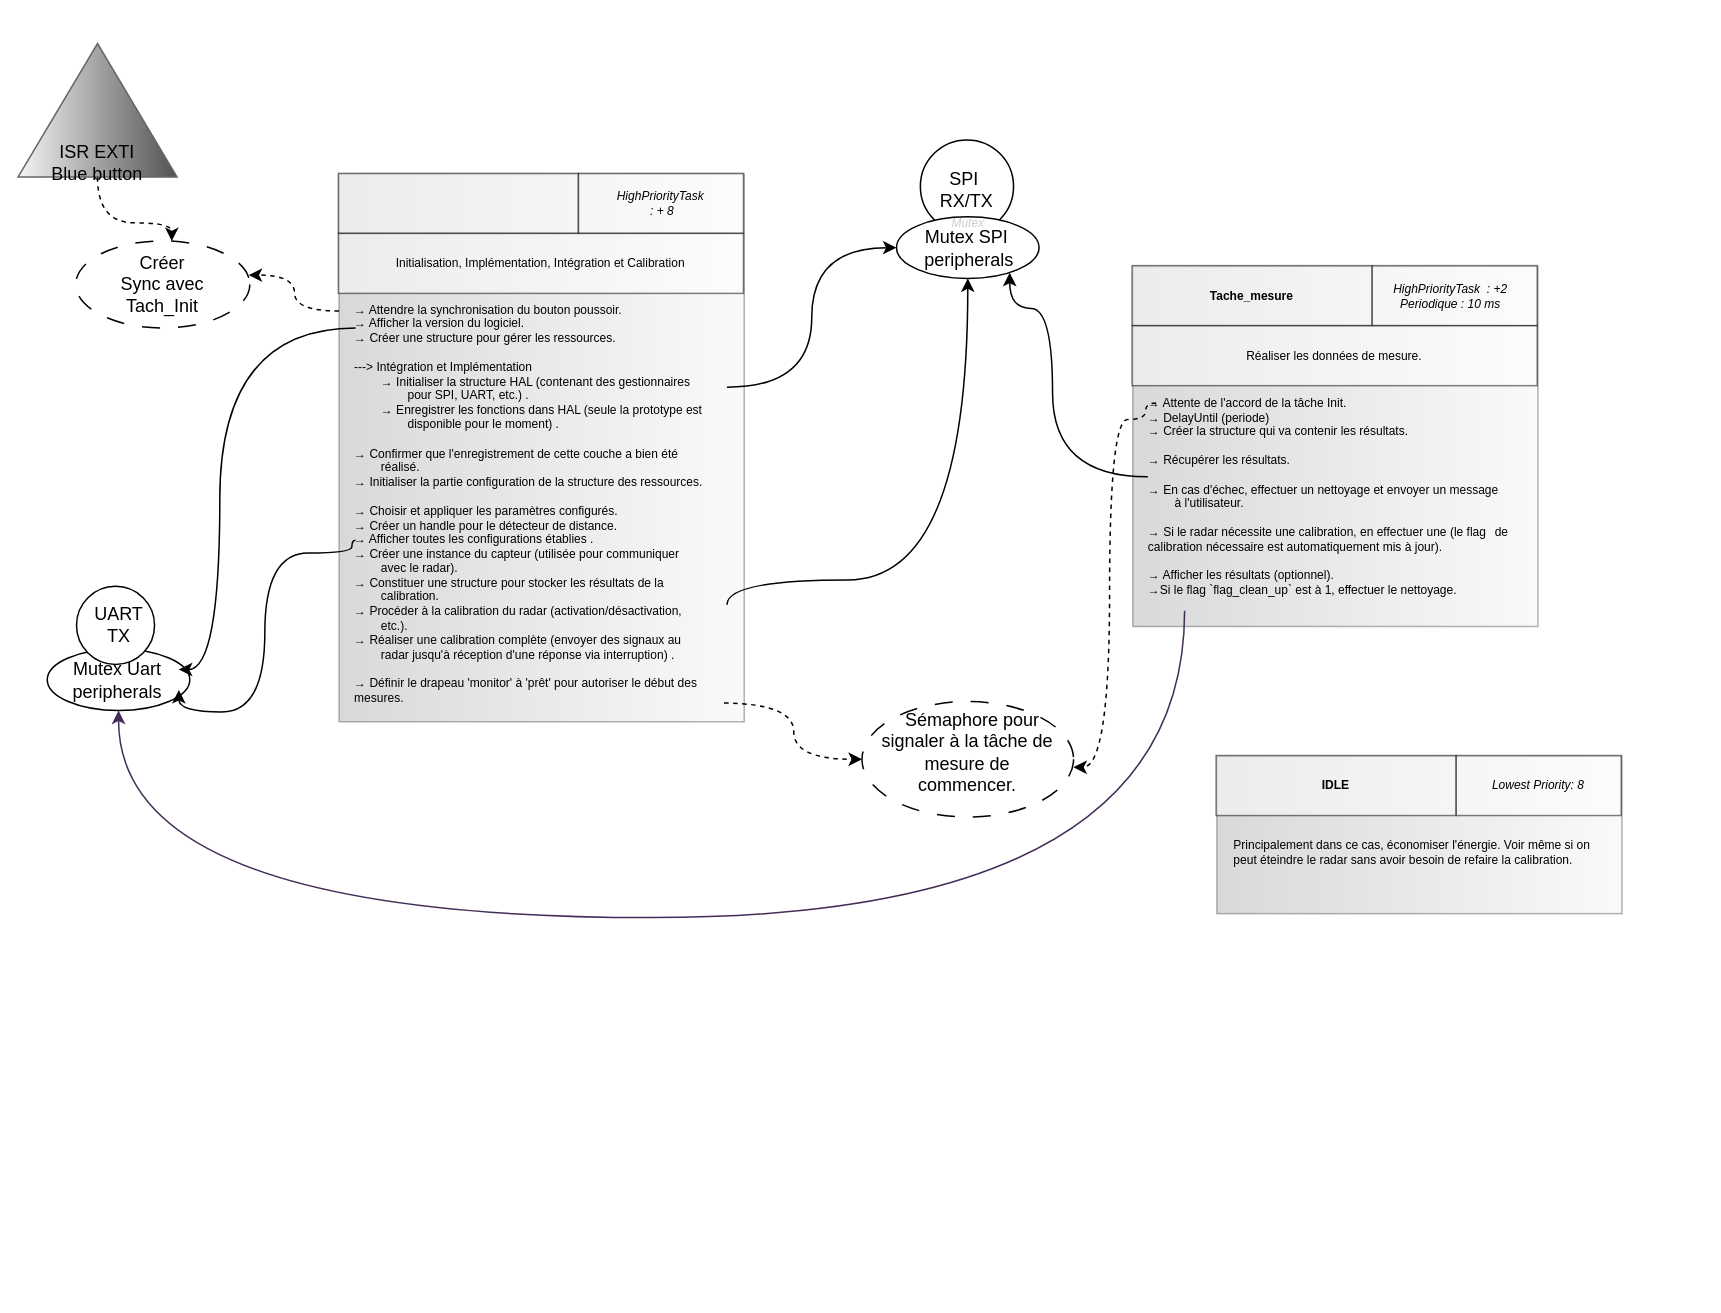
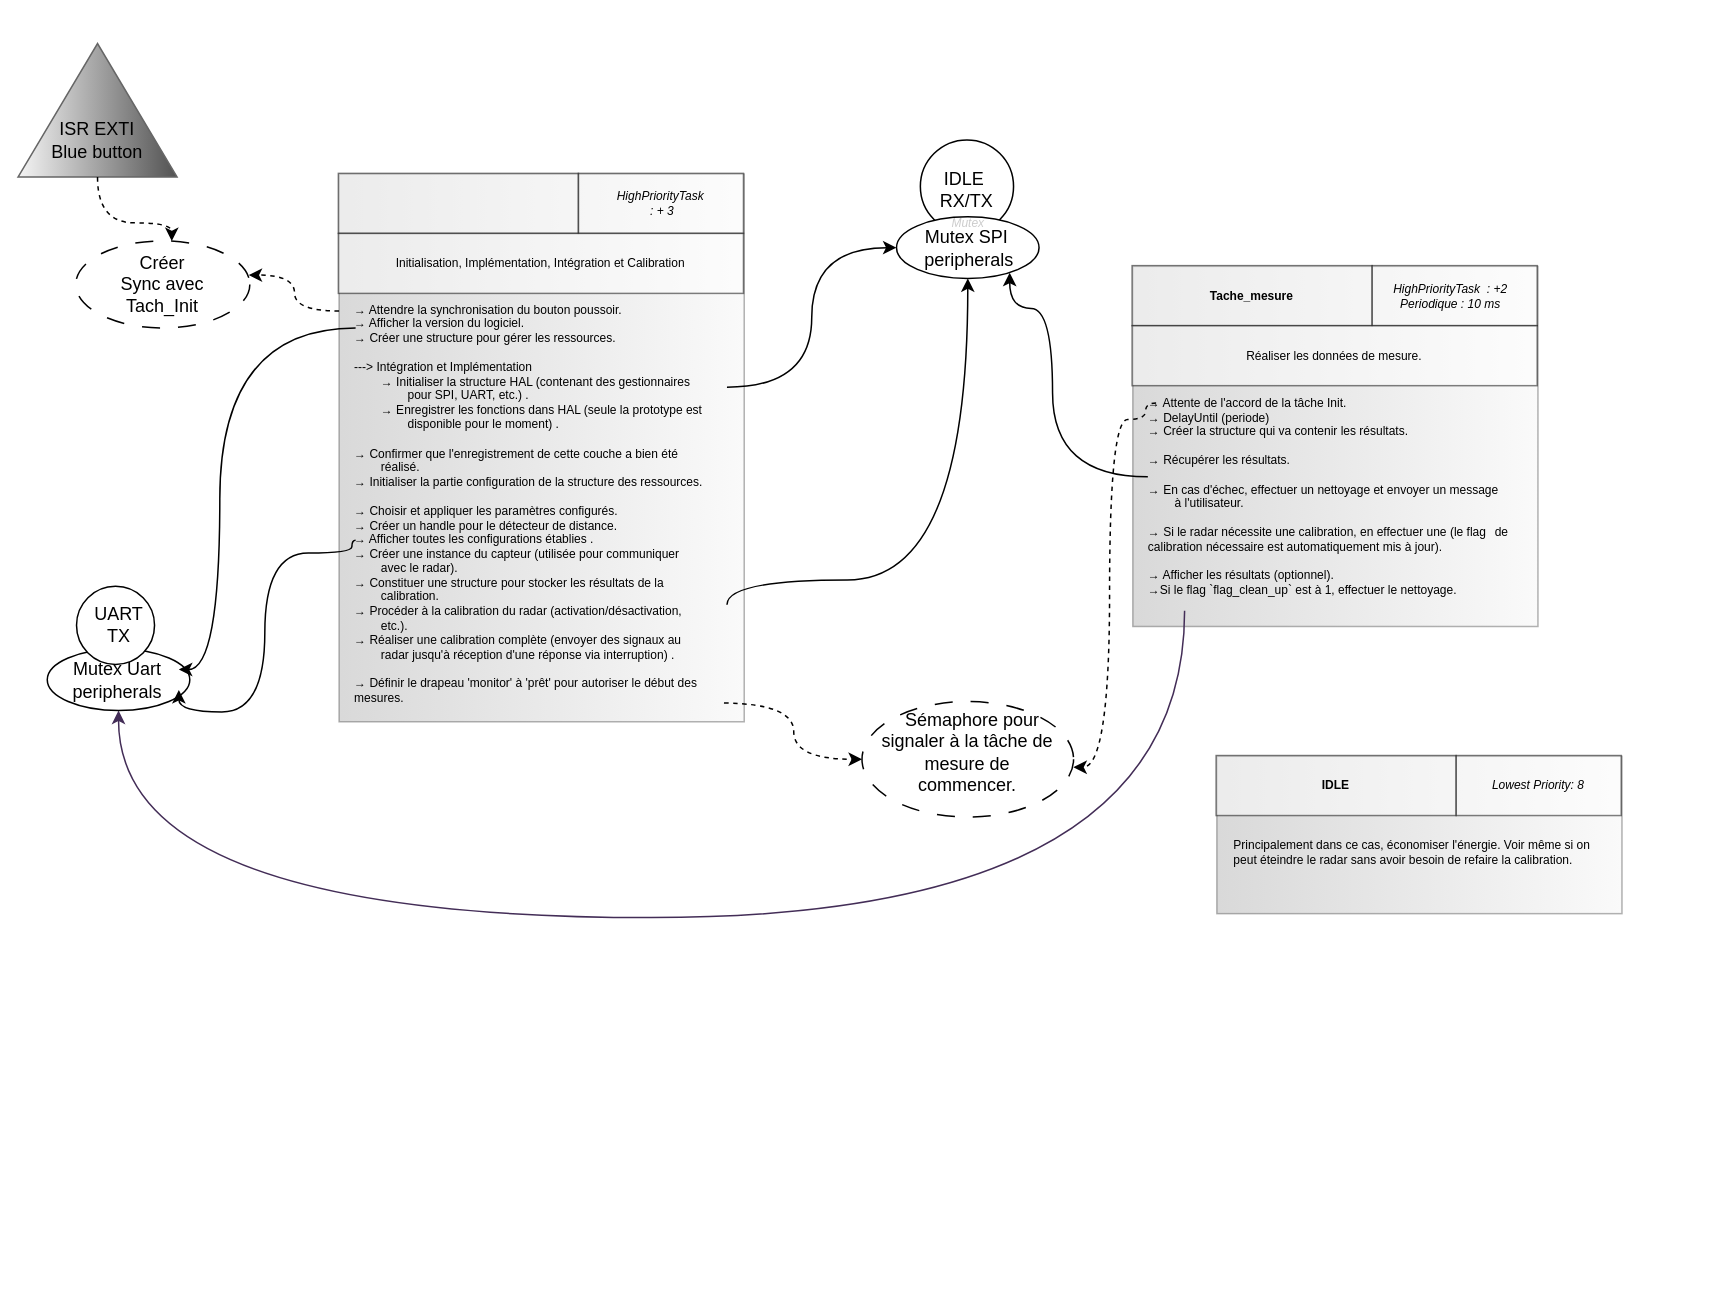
node "ISR EXTI Blue button": moved (98, 163) -> (98, 140)
node "SPI RX/TX": label "SPI RX/TX" -> "IDLE RX/TX"
node "HighPriorityTask : + 8": label "HighPriorityTask : + 8" -> "HighPriorityTask : + 3"
